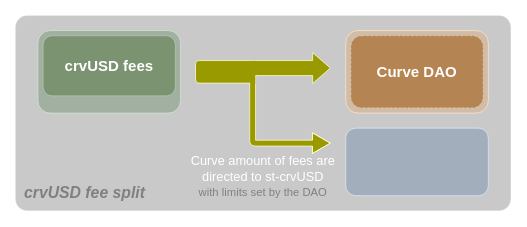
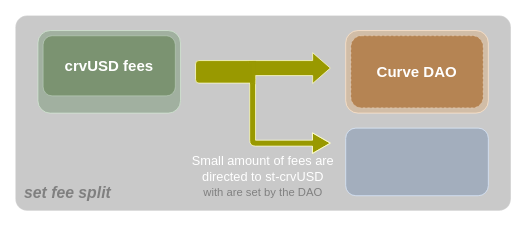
node "Curve amount of fees are directed to st-crvUSD": label "Curve amount of fees are directed to st-crvUSD" -> "Small amount of fees are directed to st-crvUSD"
node "crvUSD fee split": label "crvUSD fee split" -> "set fee split"
node "with limits set by the DAO": label "with limits set by the DAO" -> "with are set by the DAO"
